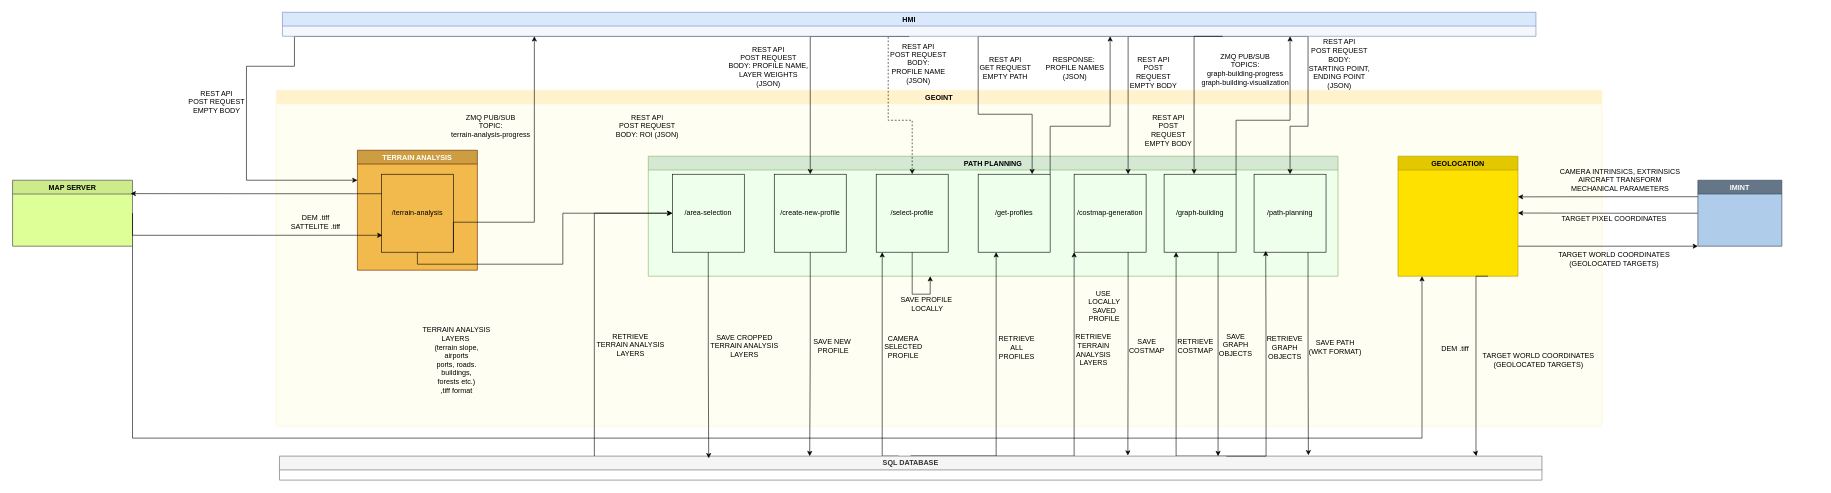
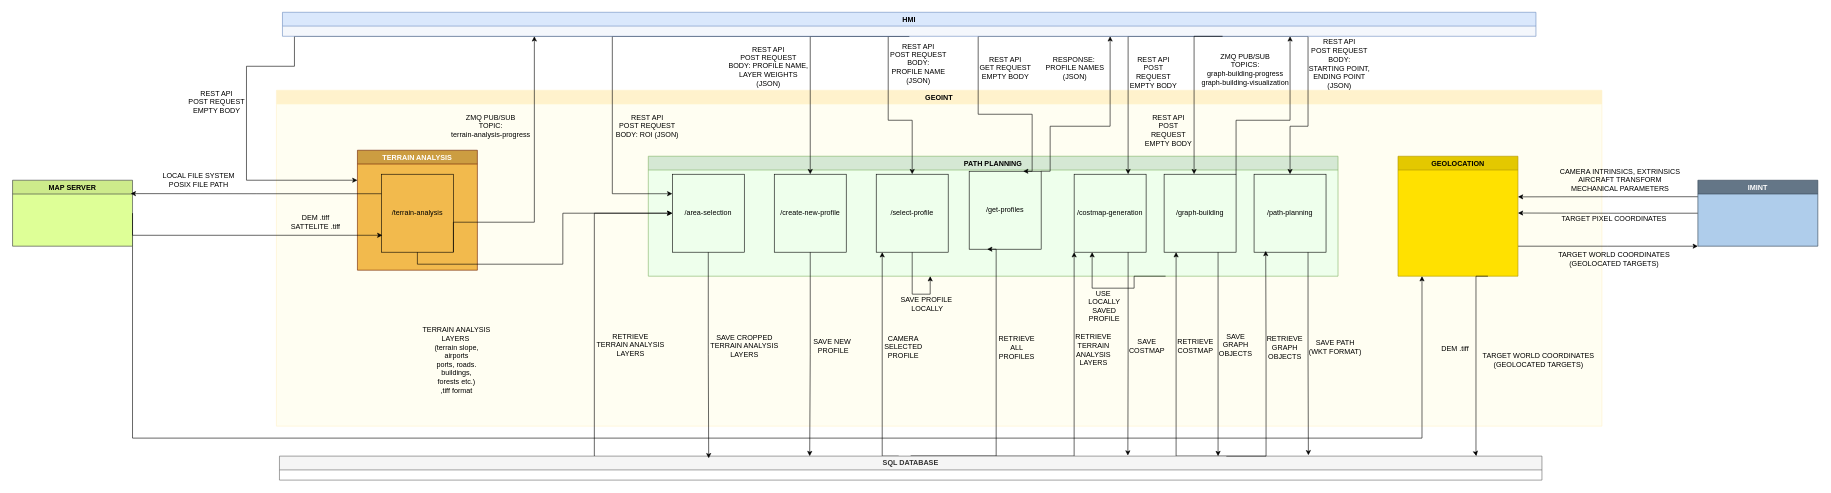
node "REST API GET REQUEST EMPTY PATH": label "REST API GET REQUEST EMPTY PATH" -> "REST API GET REQUEST EMPTY BODY"
edge "HMI" -> "/select-profile": style dashed -> solid
node "LOCAL FILE SYSTEM POSIX FILE PATH": added
edge "HMI" -> "/area-selection": added
node "/get-profiles": moved (1014, 213) -> (1005, 210)
node "IMINT": size 84x66 -> 120x66
edge "PATH PLANNING" -> "/costmap-generation": added
